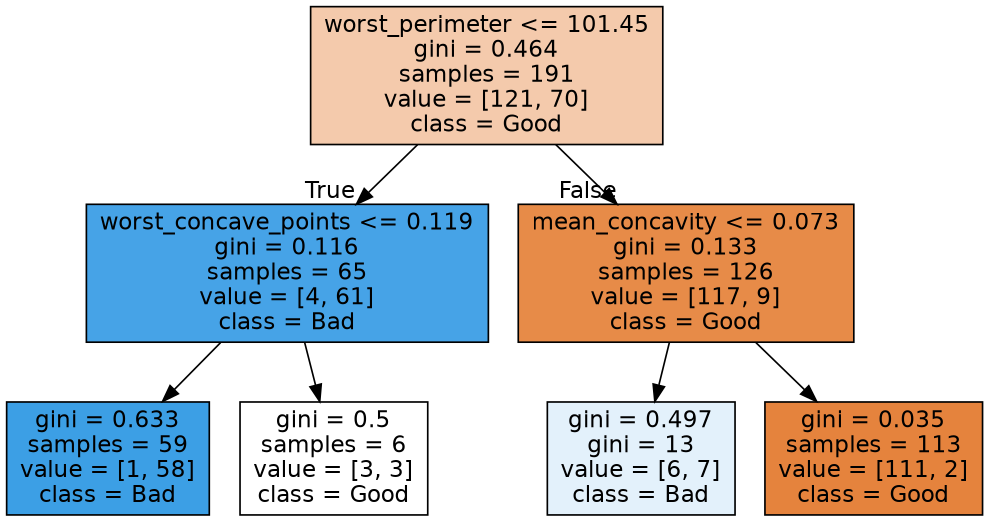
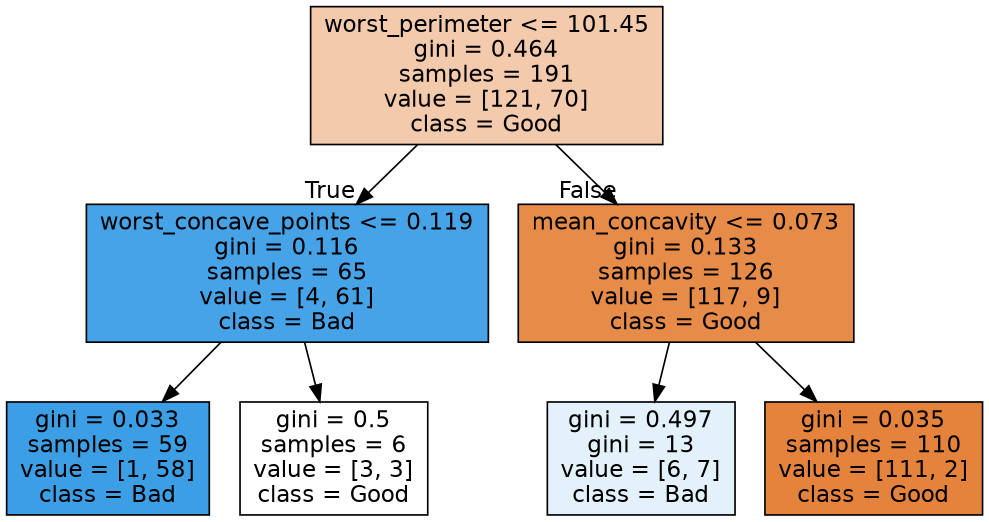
node "gini = 0.633 samples = 59 value = [1, 58] class = Bad": label "gini = 0.633 samples = 59 value = [1, 58] class = Bad" -> "gini = 0.033 samples = 59 value = [1, 58] class = Bad"
node "gini = 0.035 samples = 113 value = [111, 2] class = Good": label "gini = 0.035 samples = 113 value = [111, 2] class = Good" -> "gini = 0.035 samples = 110 value = [111, 2] class = Good"
